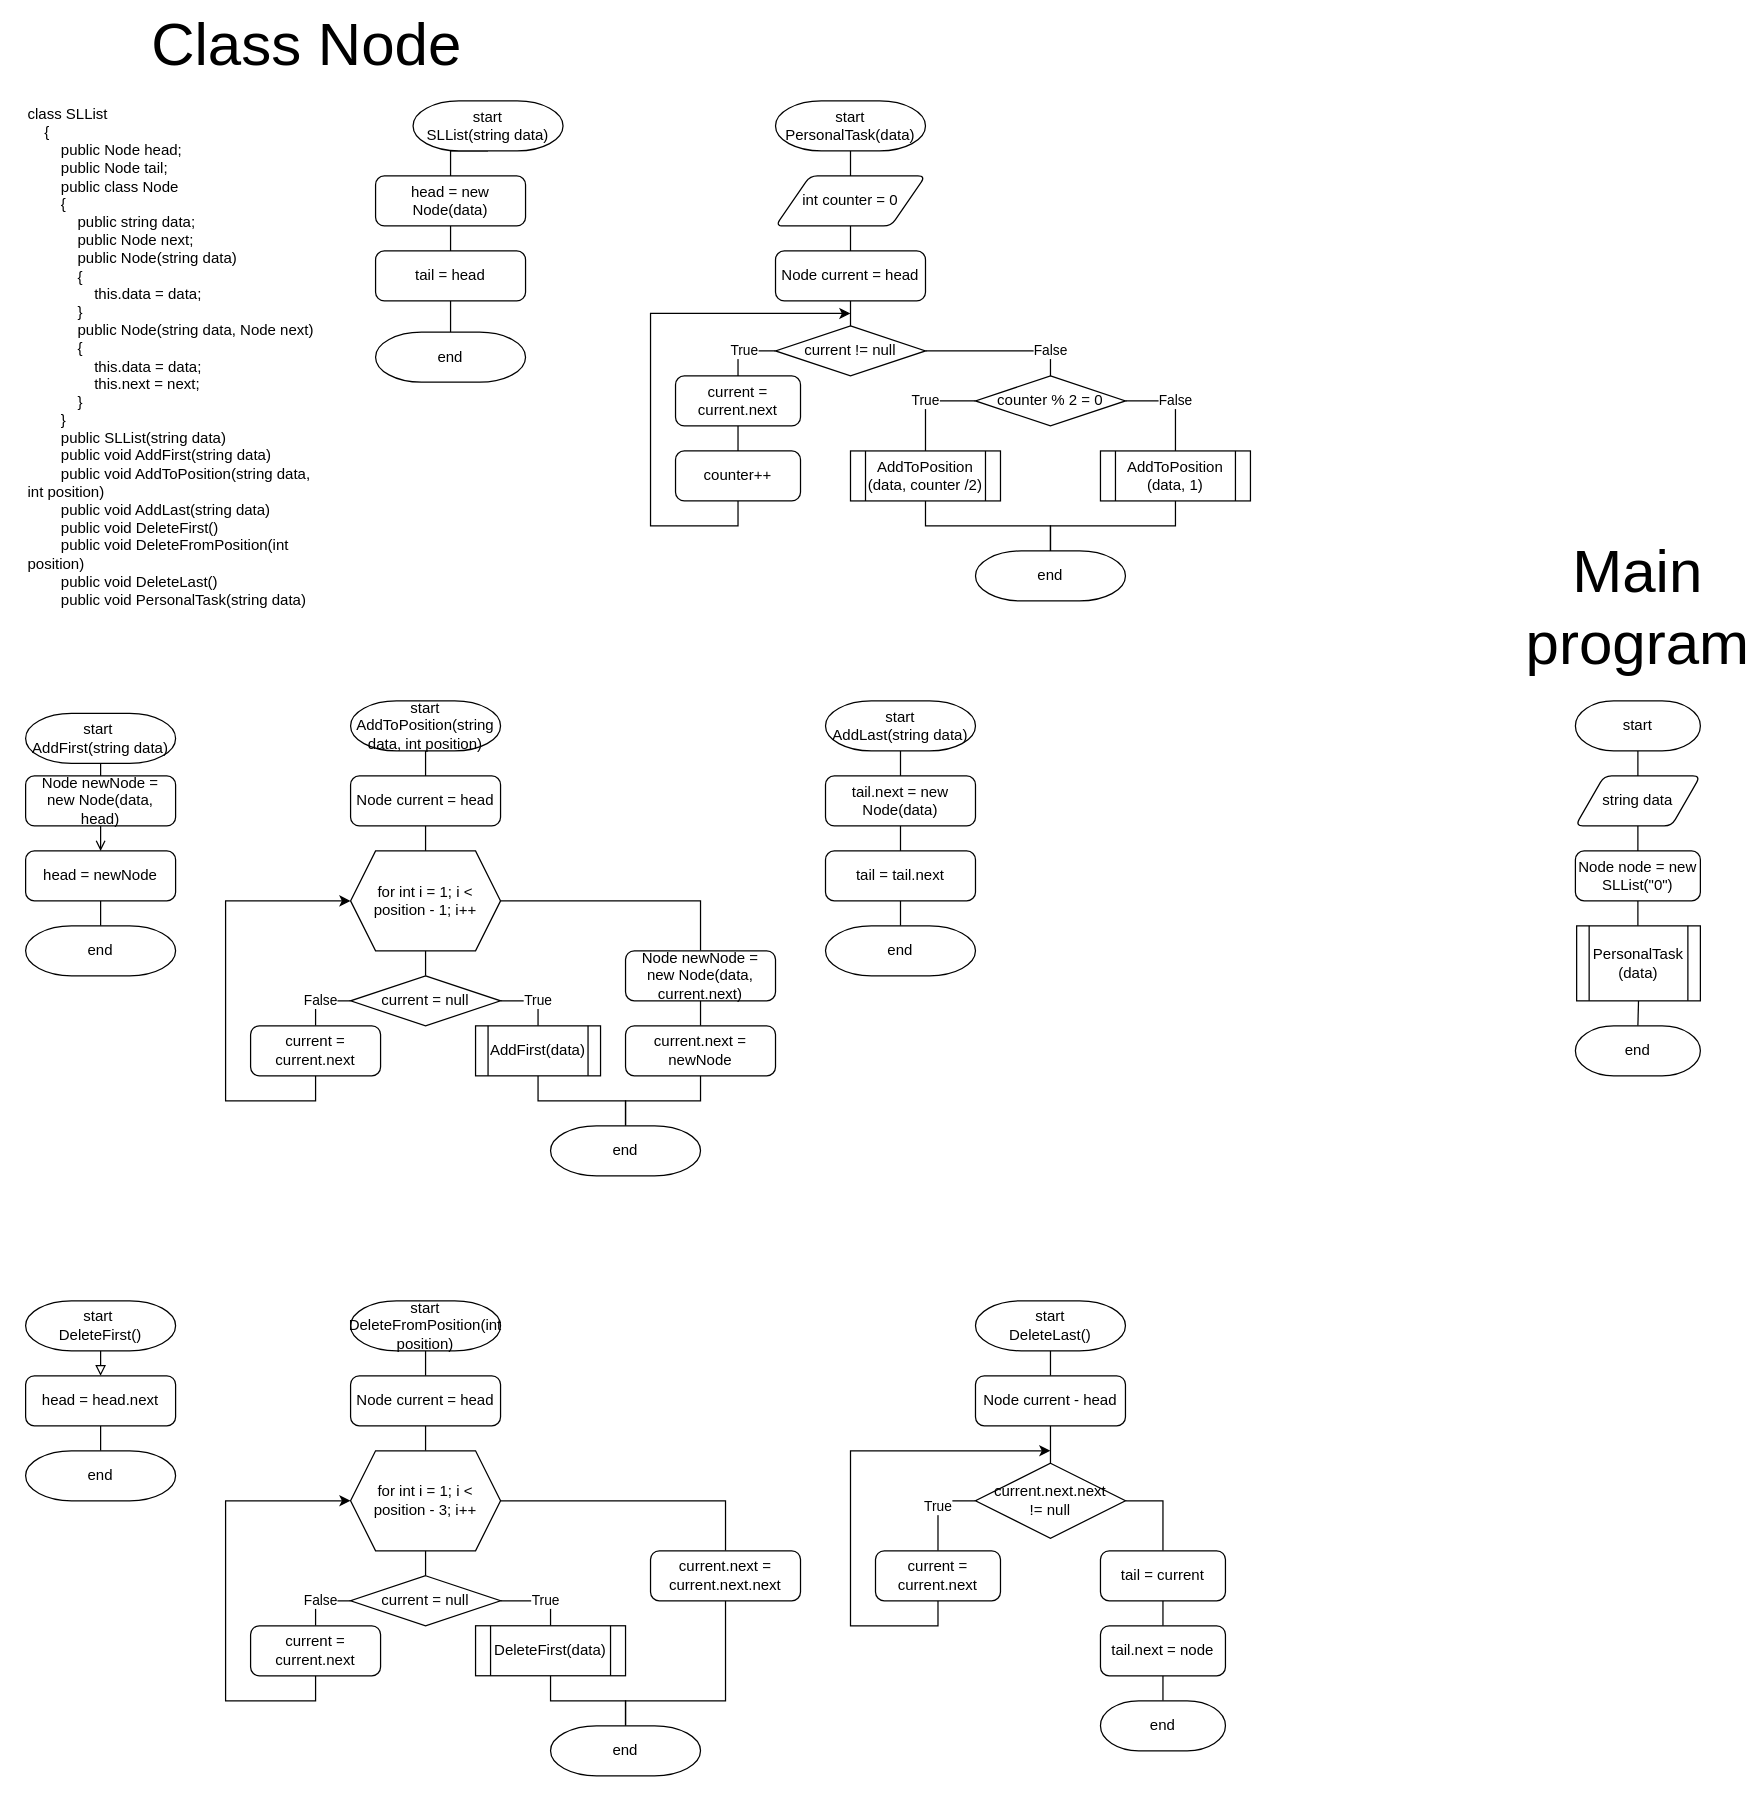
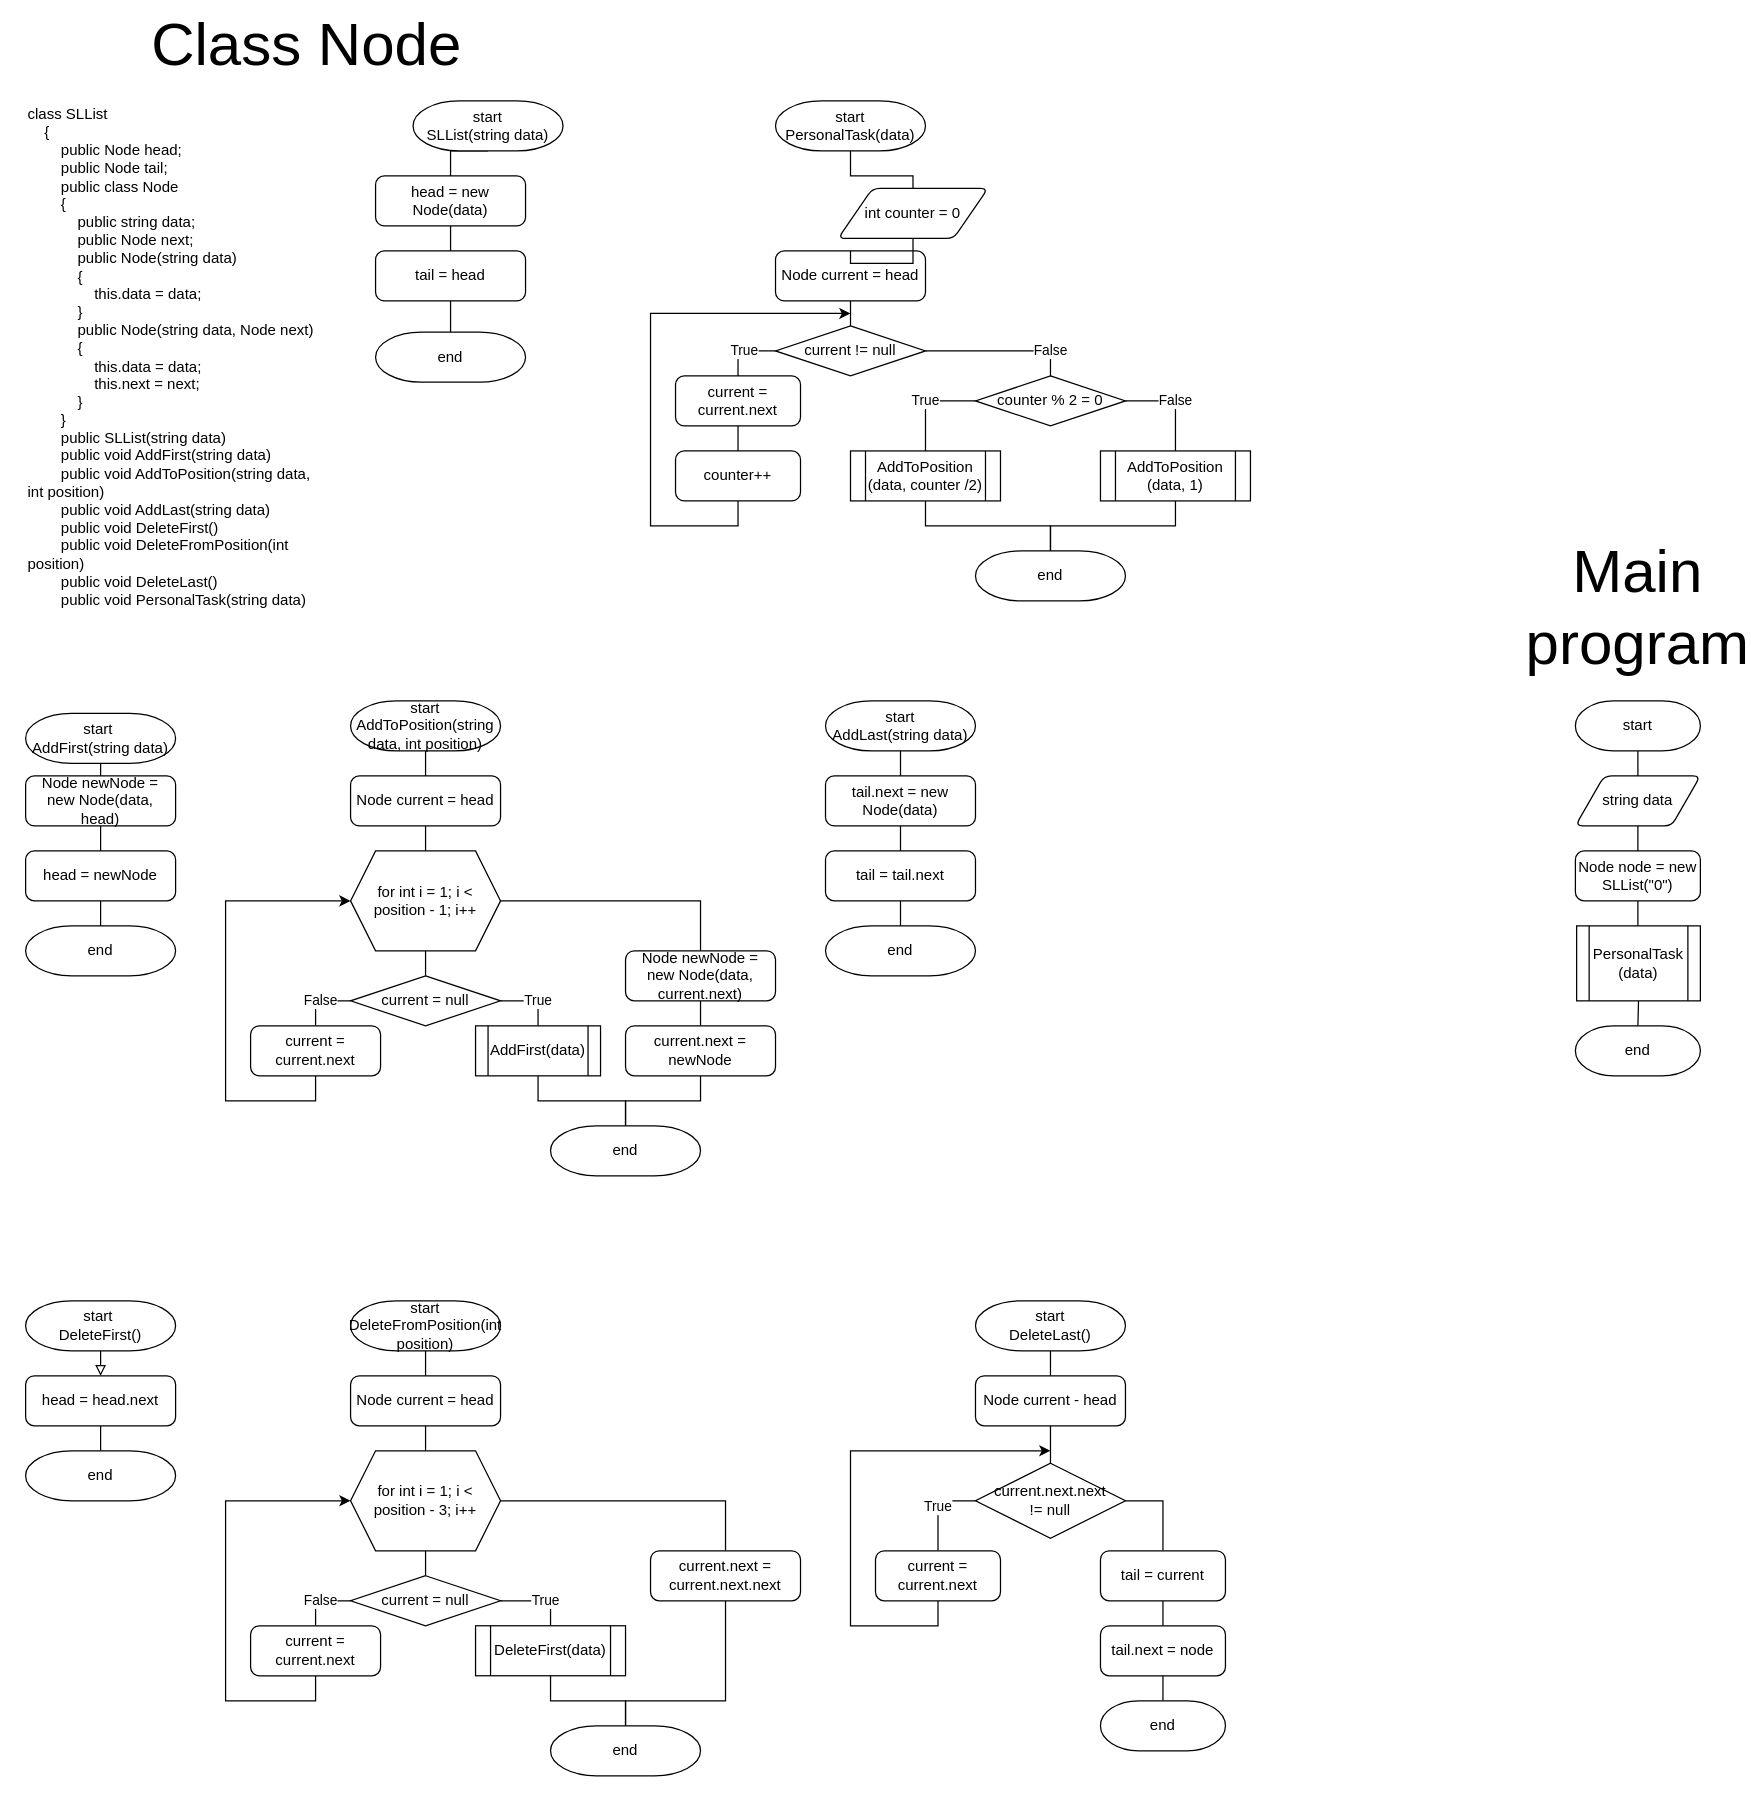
node "int counter = 0": moved (851, 201) -> (913, 213)
edge "Node newNode = new Node(data, head)" -> "head = newNode": arrowhead open -> none
